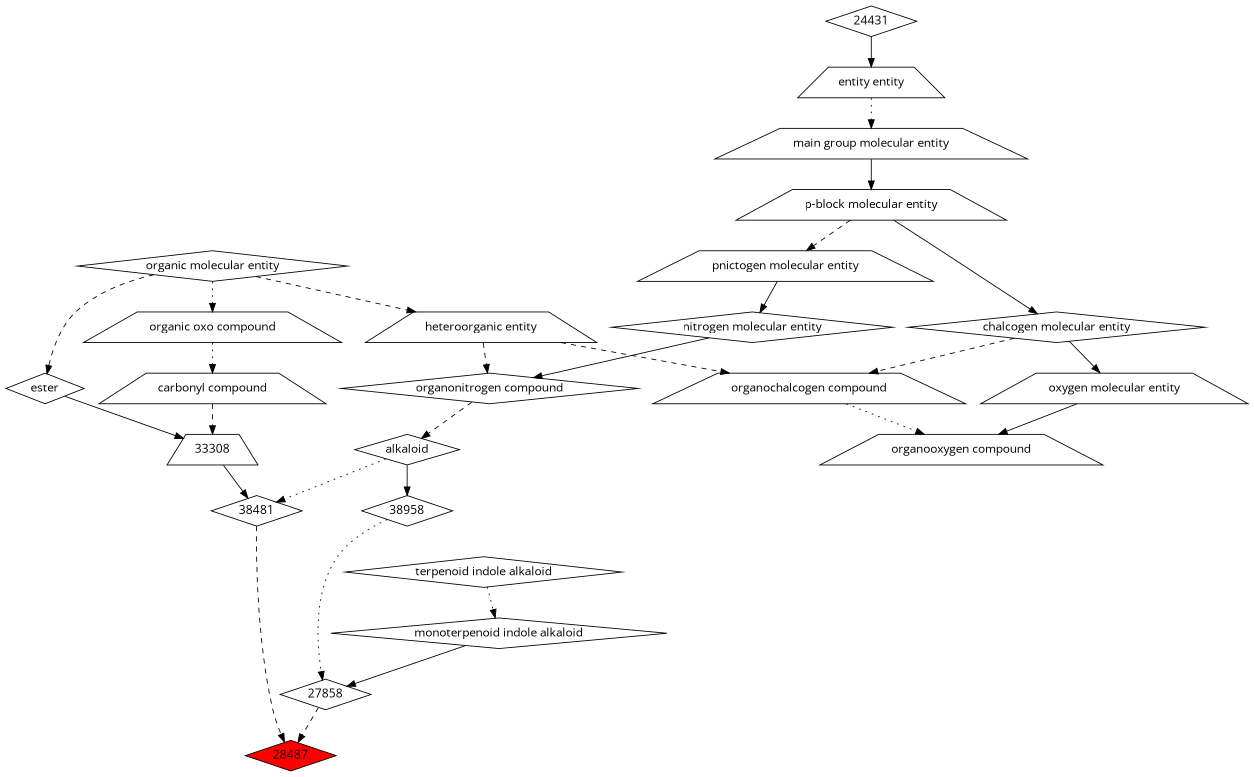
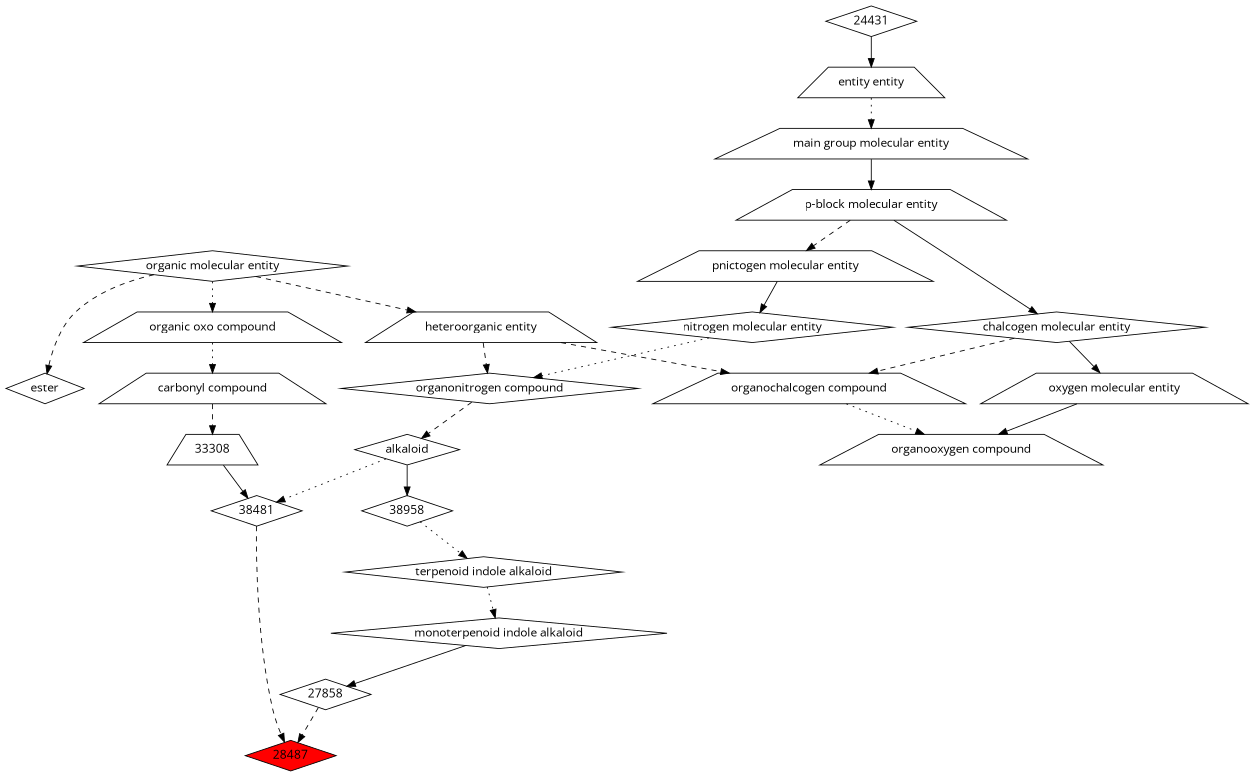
edge "nitrogen molecular entity" -> "organonitrogen compound": style solid -> dotted
edge "ester" -> "33308": removed
edge "38958" -> "27858": now "38958" -> "terpenoid indole alkaloid"
